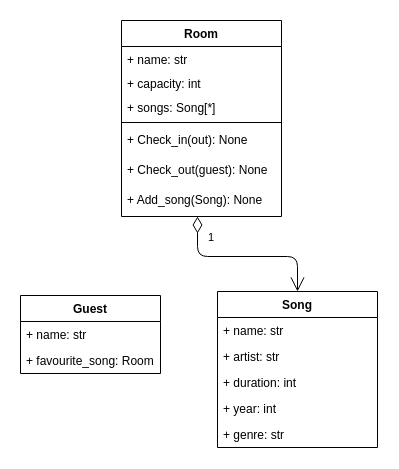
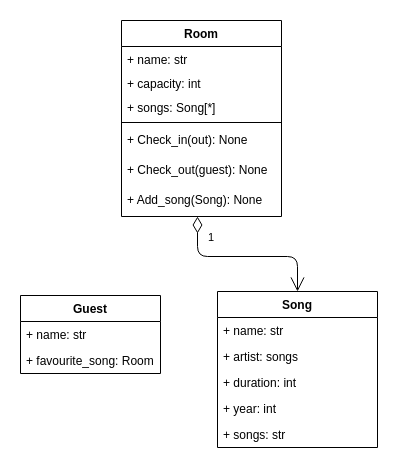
node "+ artist: str": label "+ artist: str" -> "+ artist: songs"
node "+ genre: str": label "+ genre: str" -> "+ songs: str"
